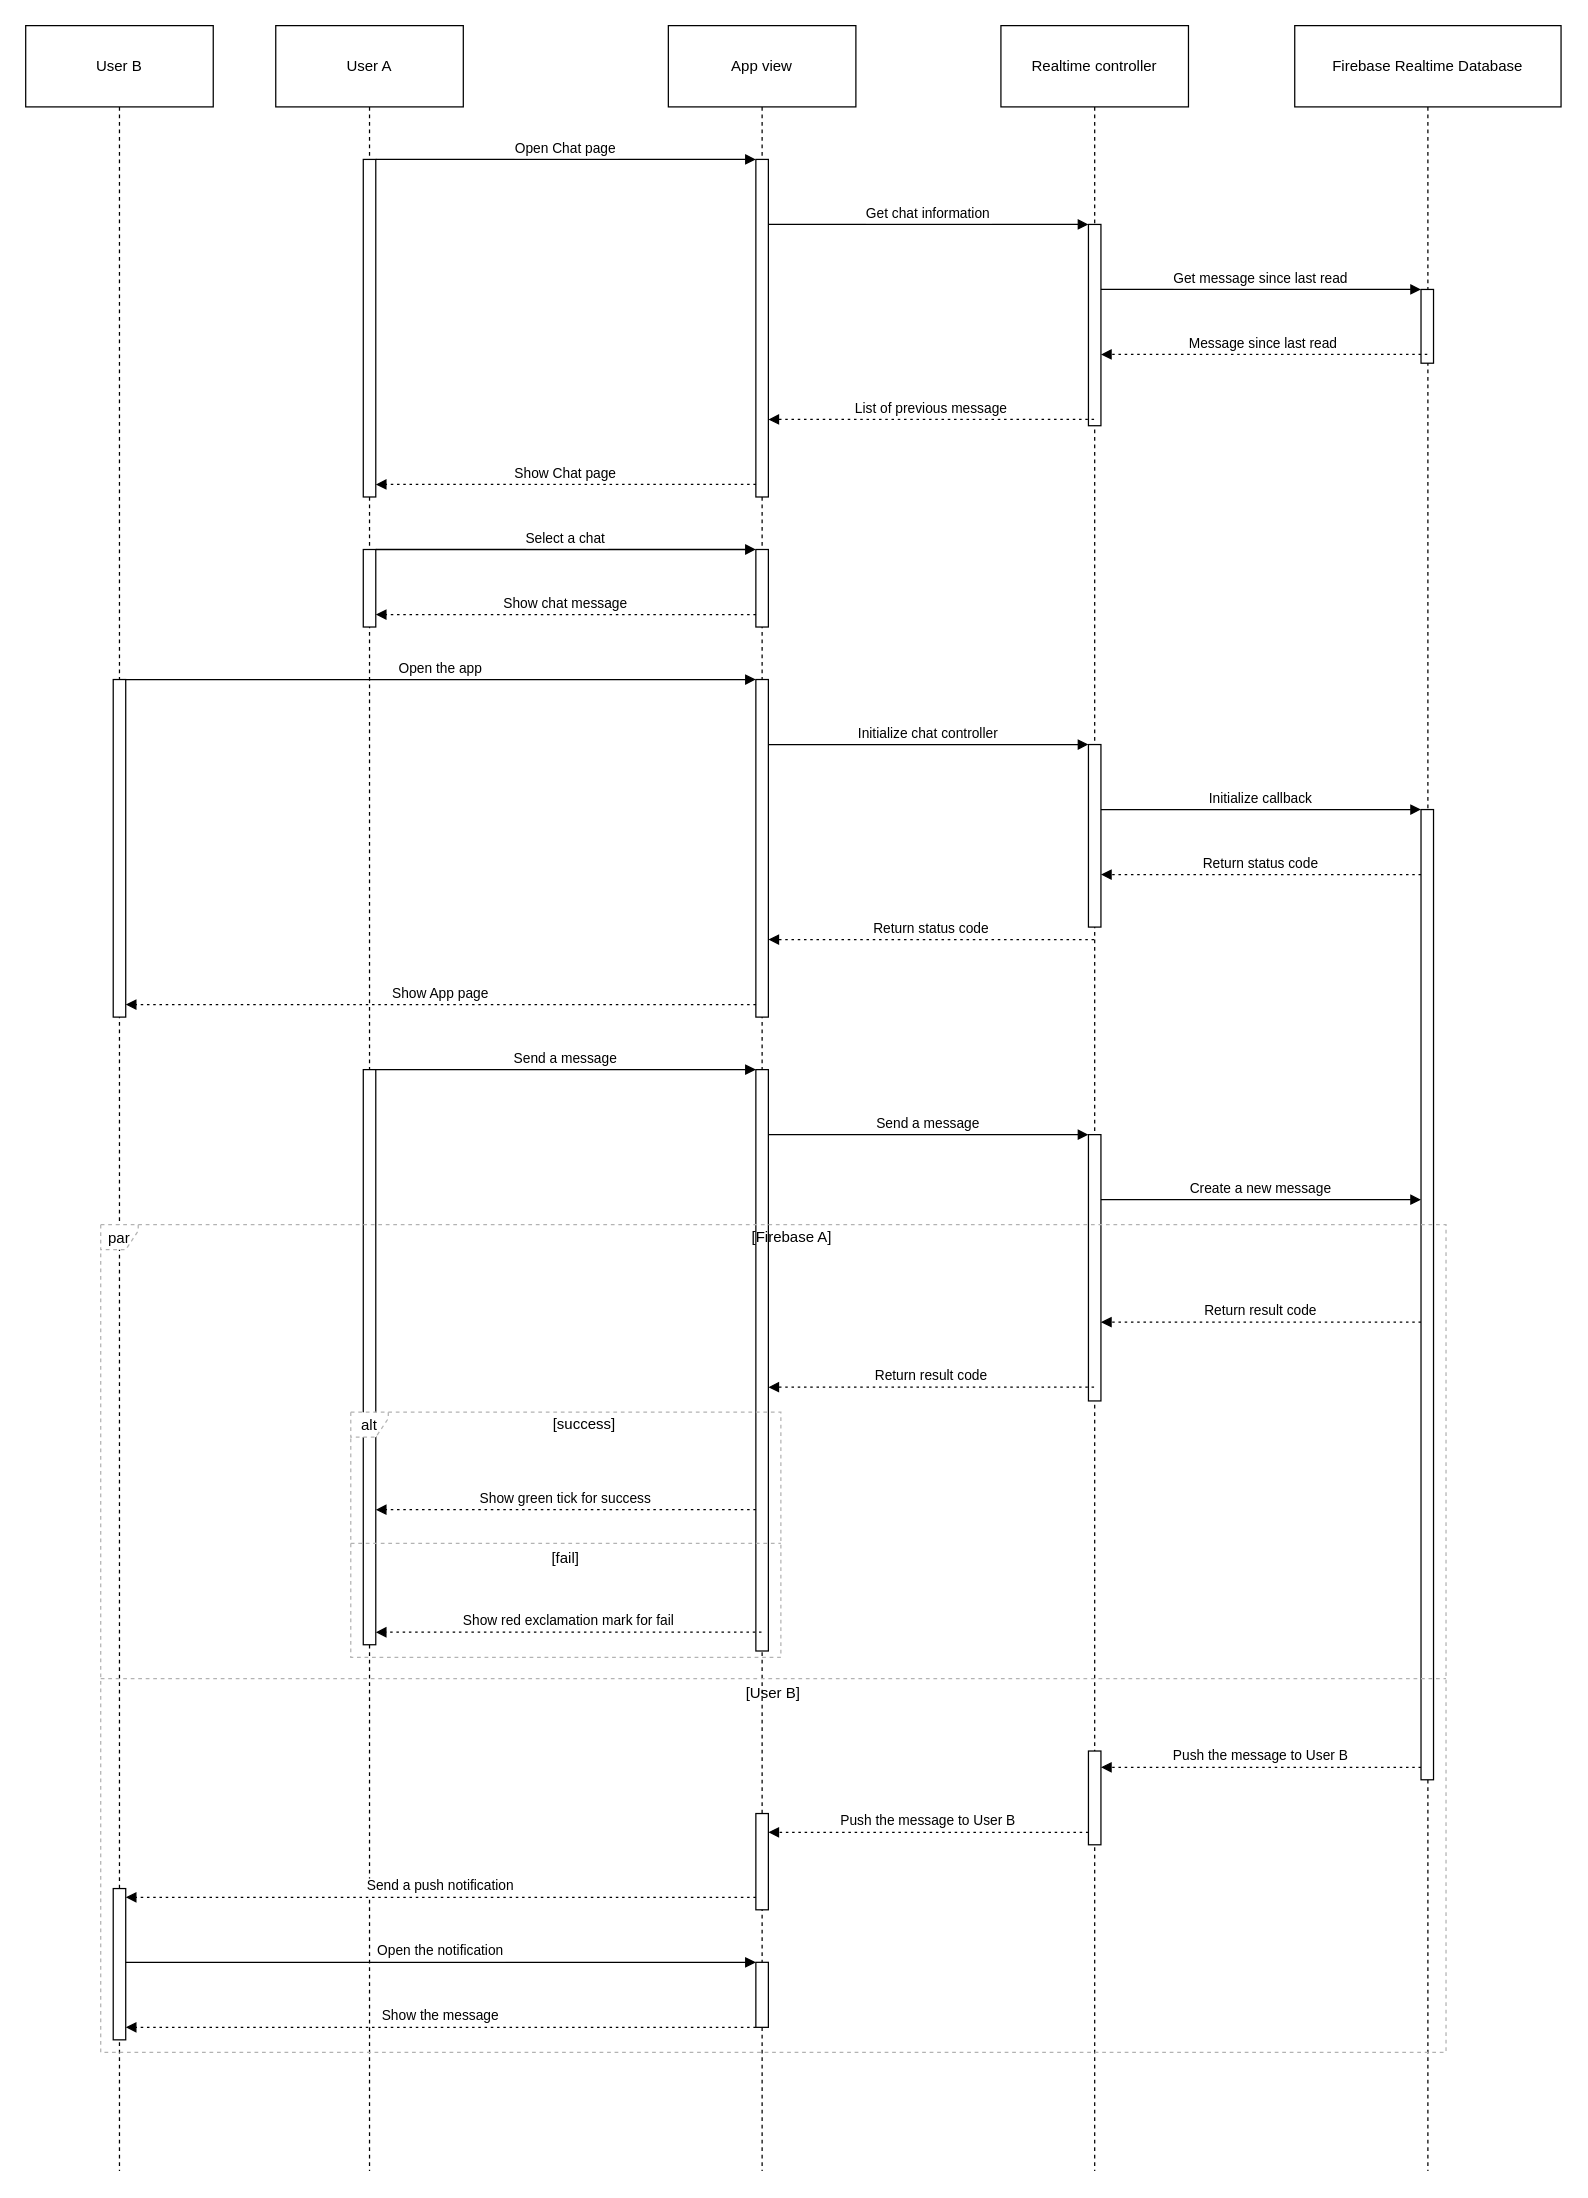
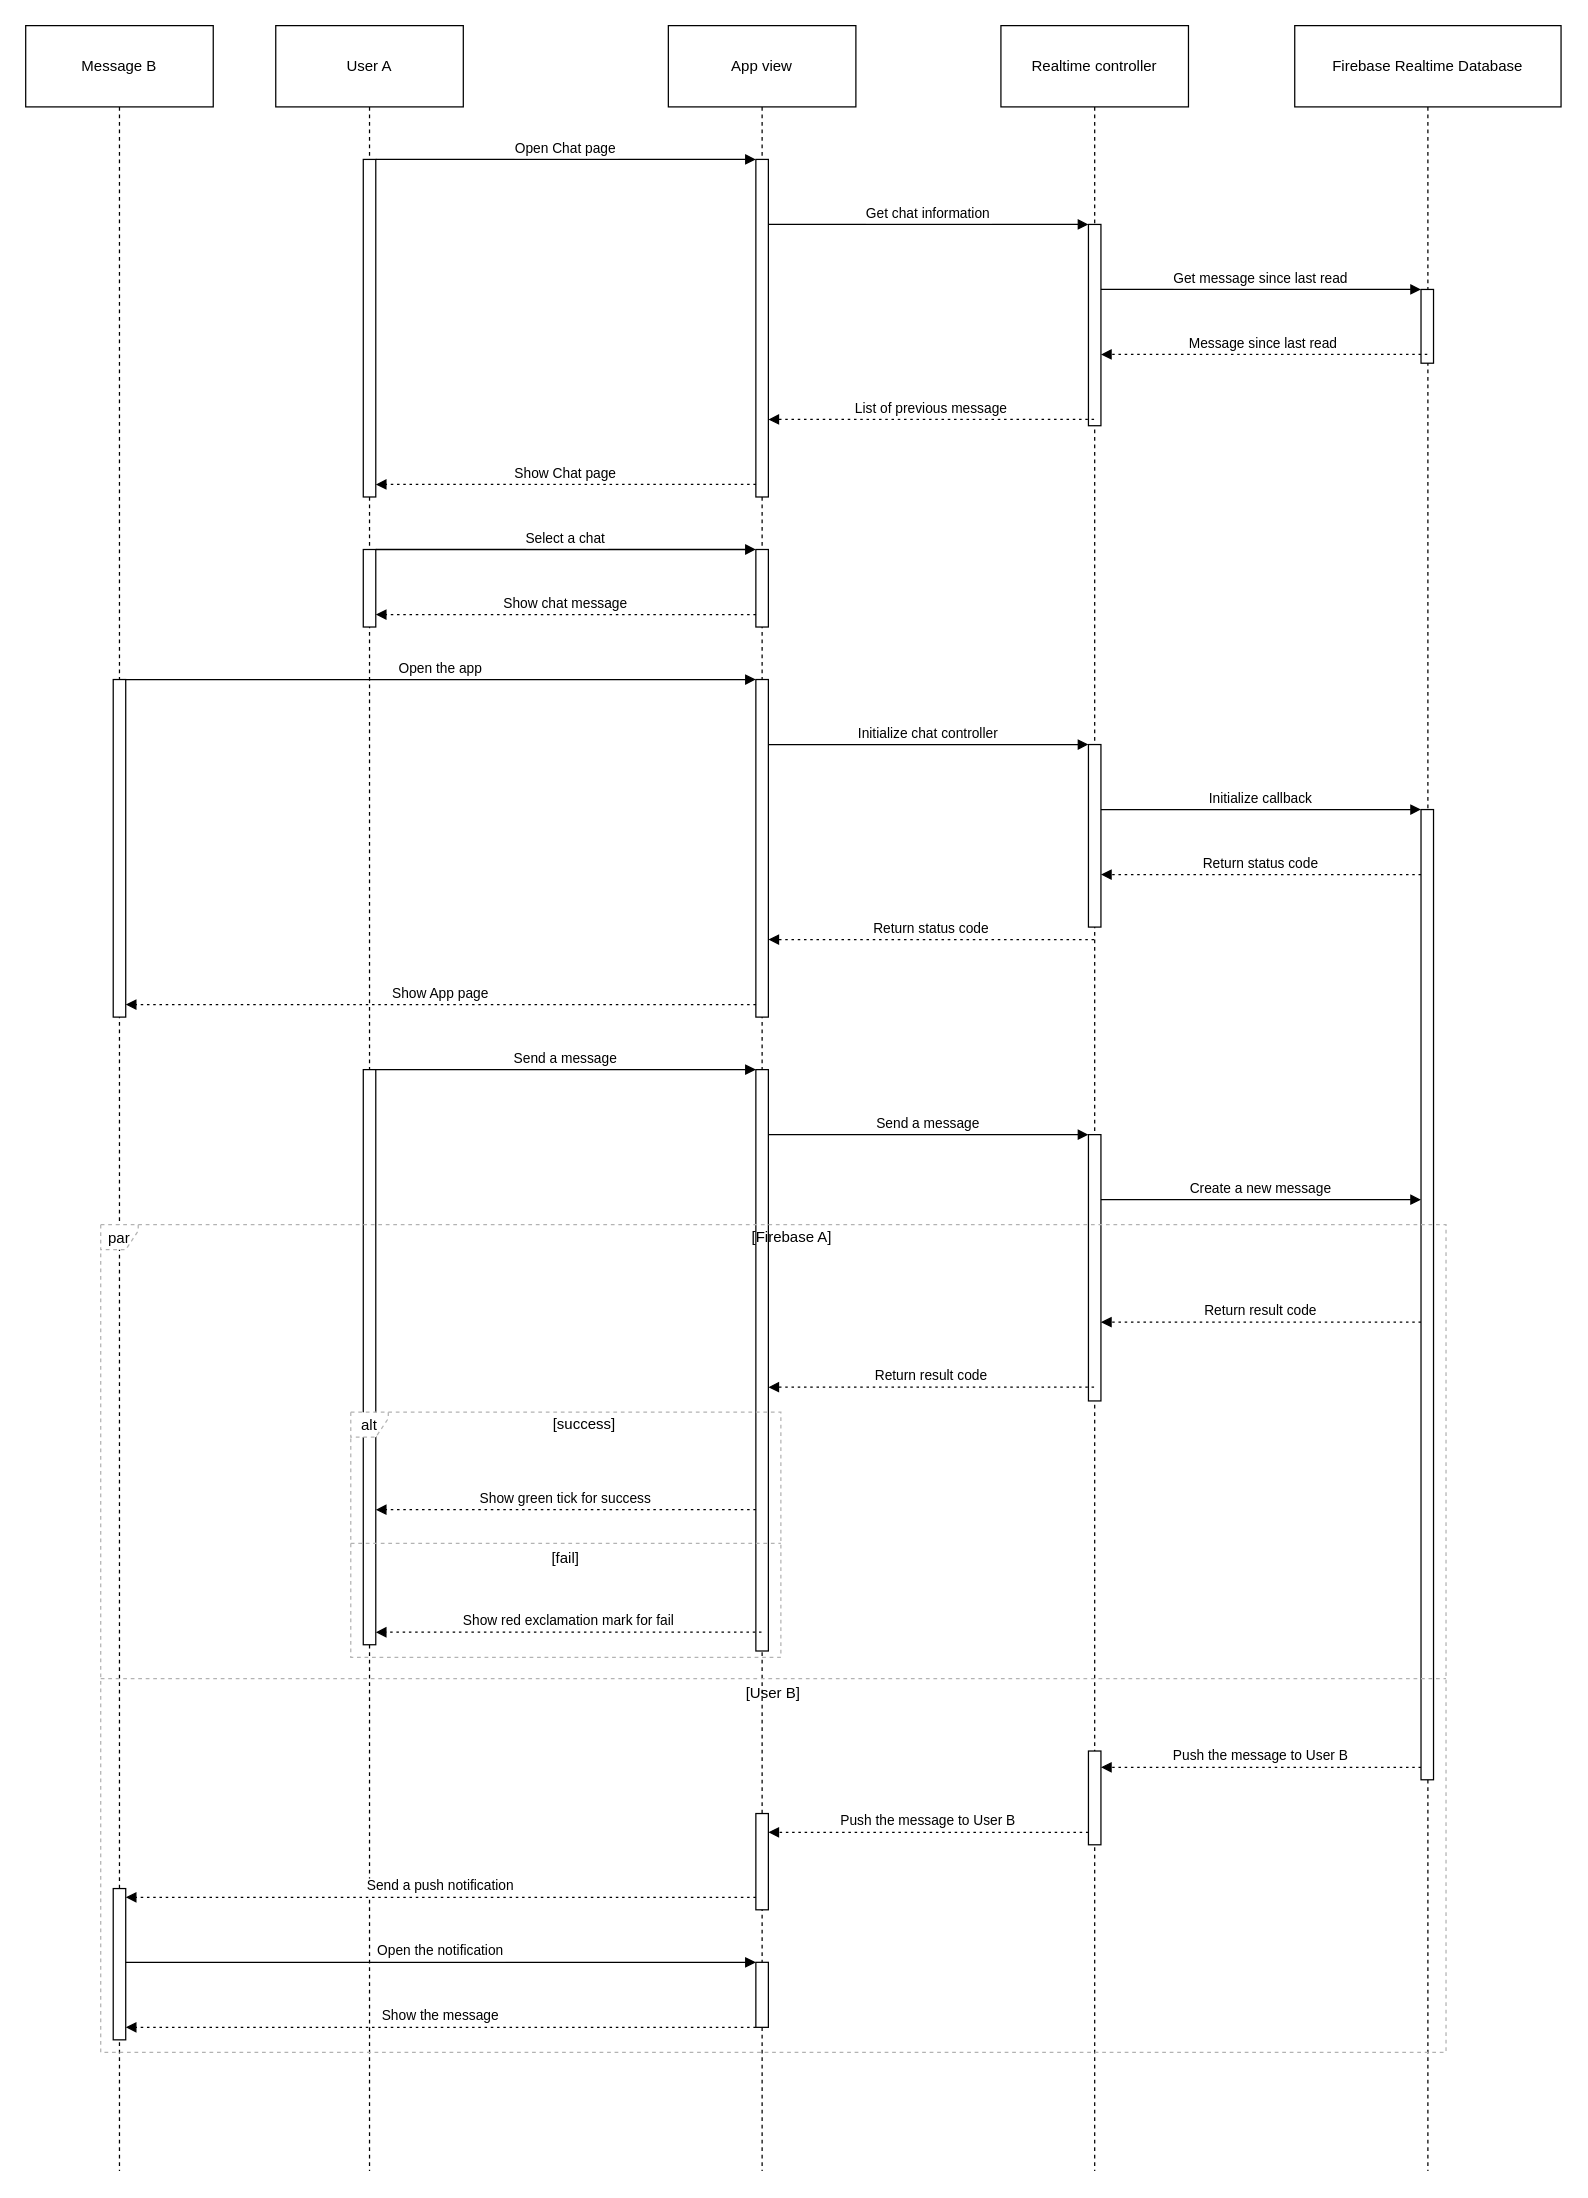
node "User B": label "User B" -> "Message B"
